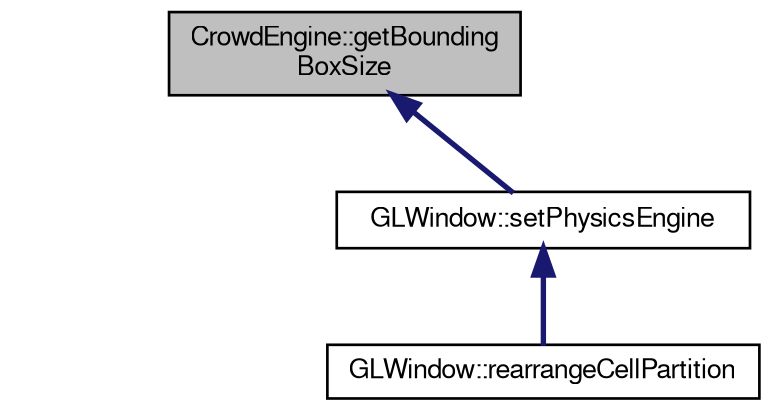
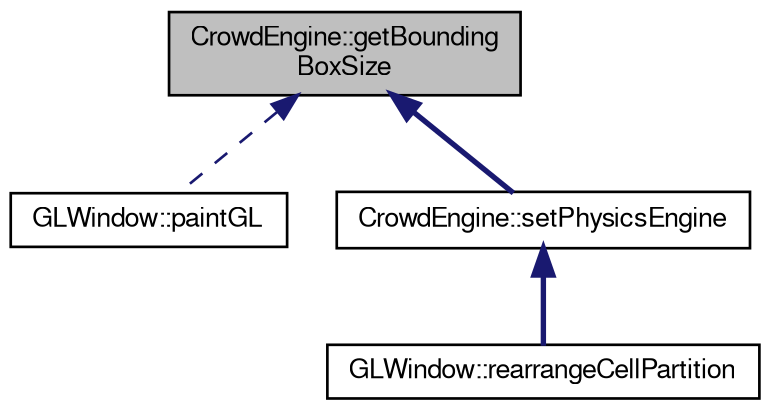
node "GLWindow::paintGL": added
node "GLWindow::setPhysicsEngine": label "GLWindow::setPhysicsEngine" -> "CrowdEngine::setPhysicsEngine"
